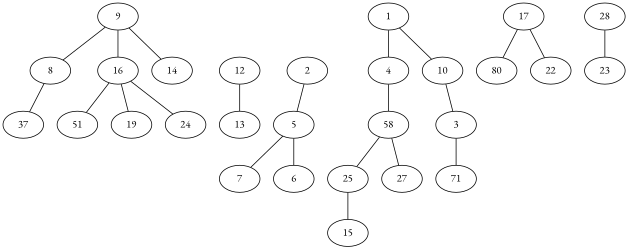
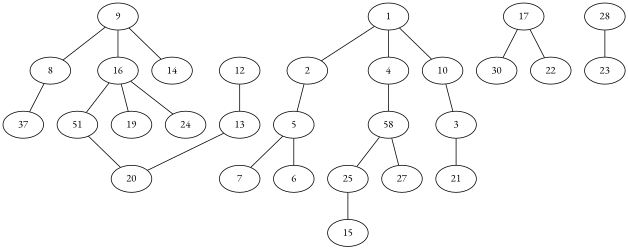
edge "1" -- "2": added
node "80": label "80" -> "30"
node "20": added
node "71": label "71" -> "21"
